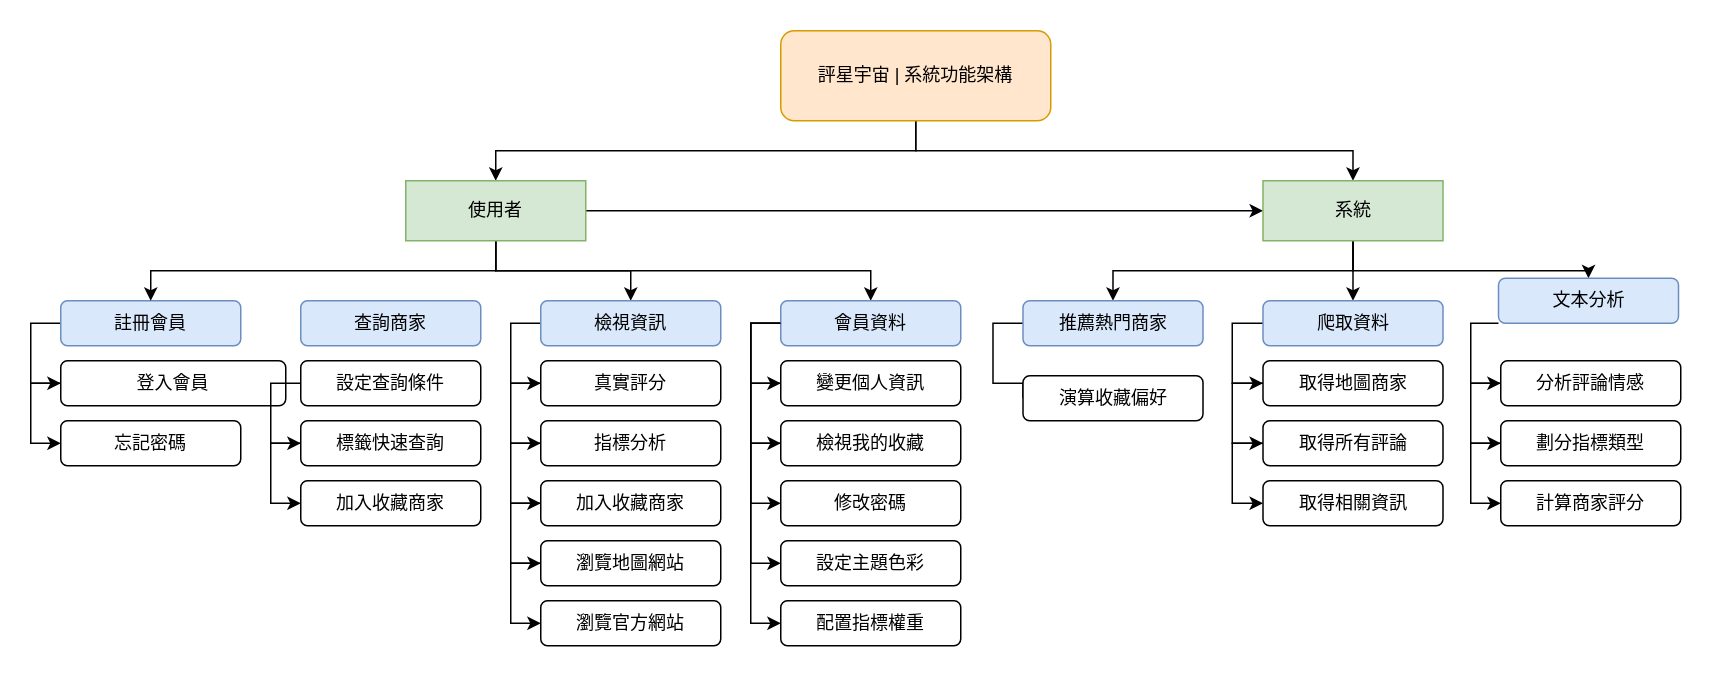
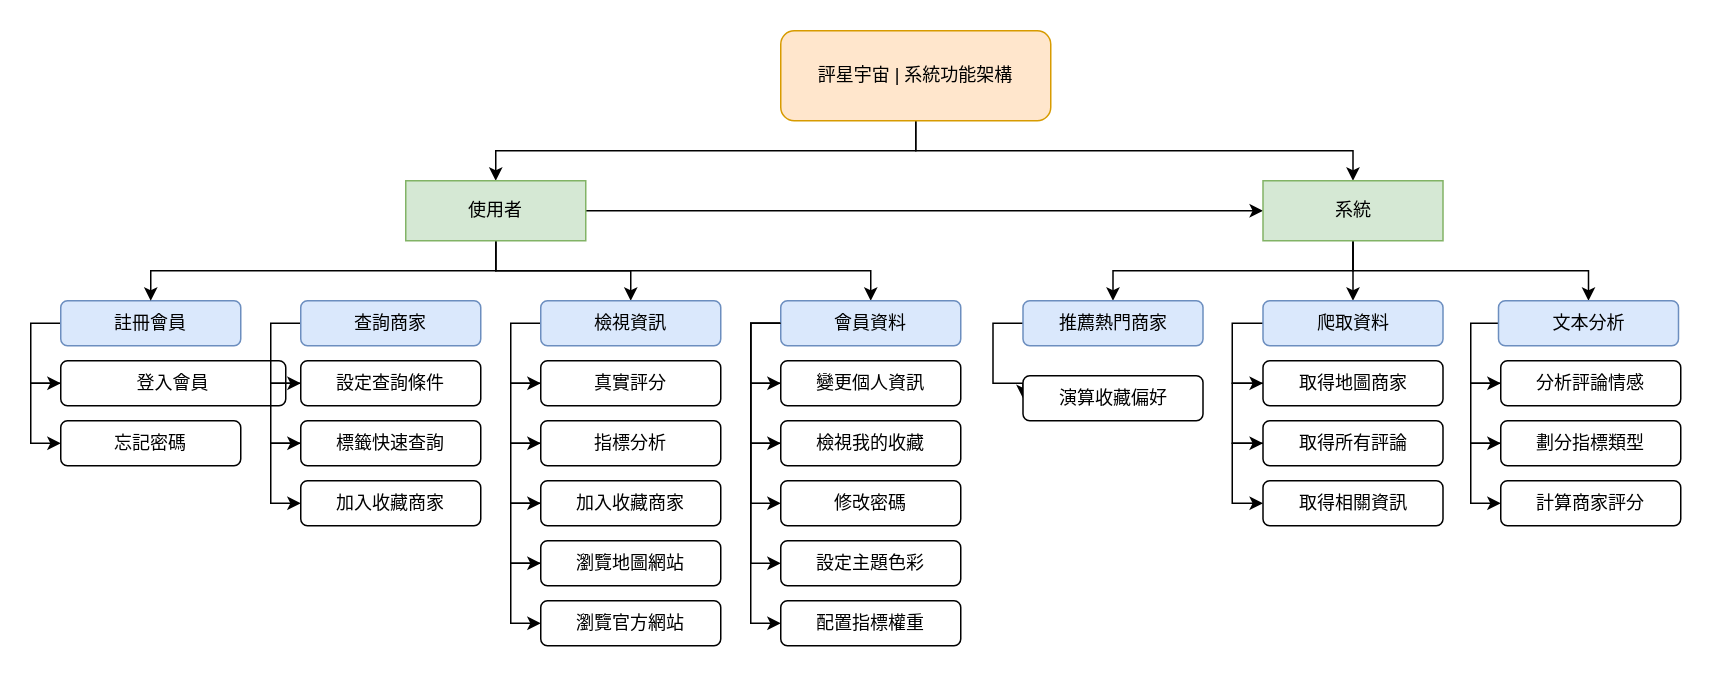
node "文本分析": moved (1589, 301) -> (1589, 323)
edge "查詢商家" -> "設定查詢條件": added
edge "推薦熱門商家" -- "演算收藏偏好": arrowhead none -> classic
